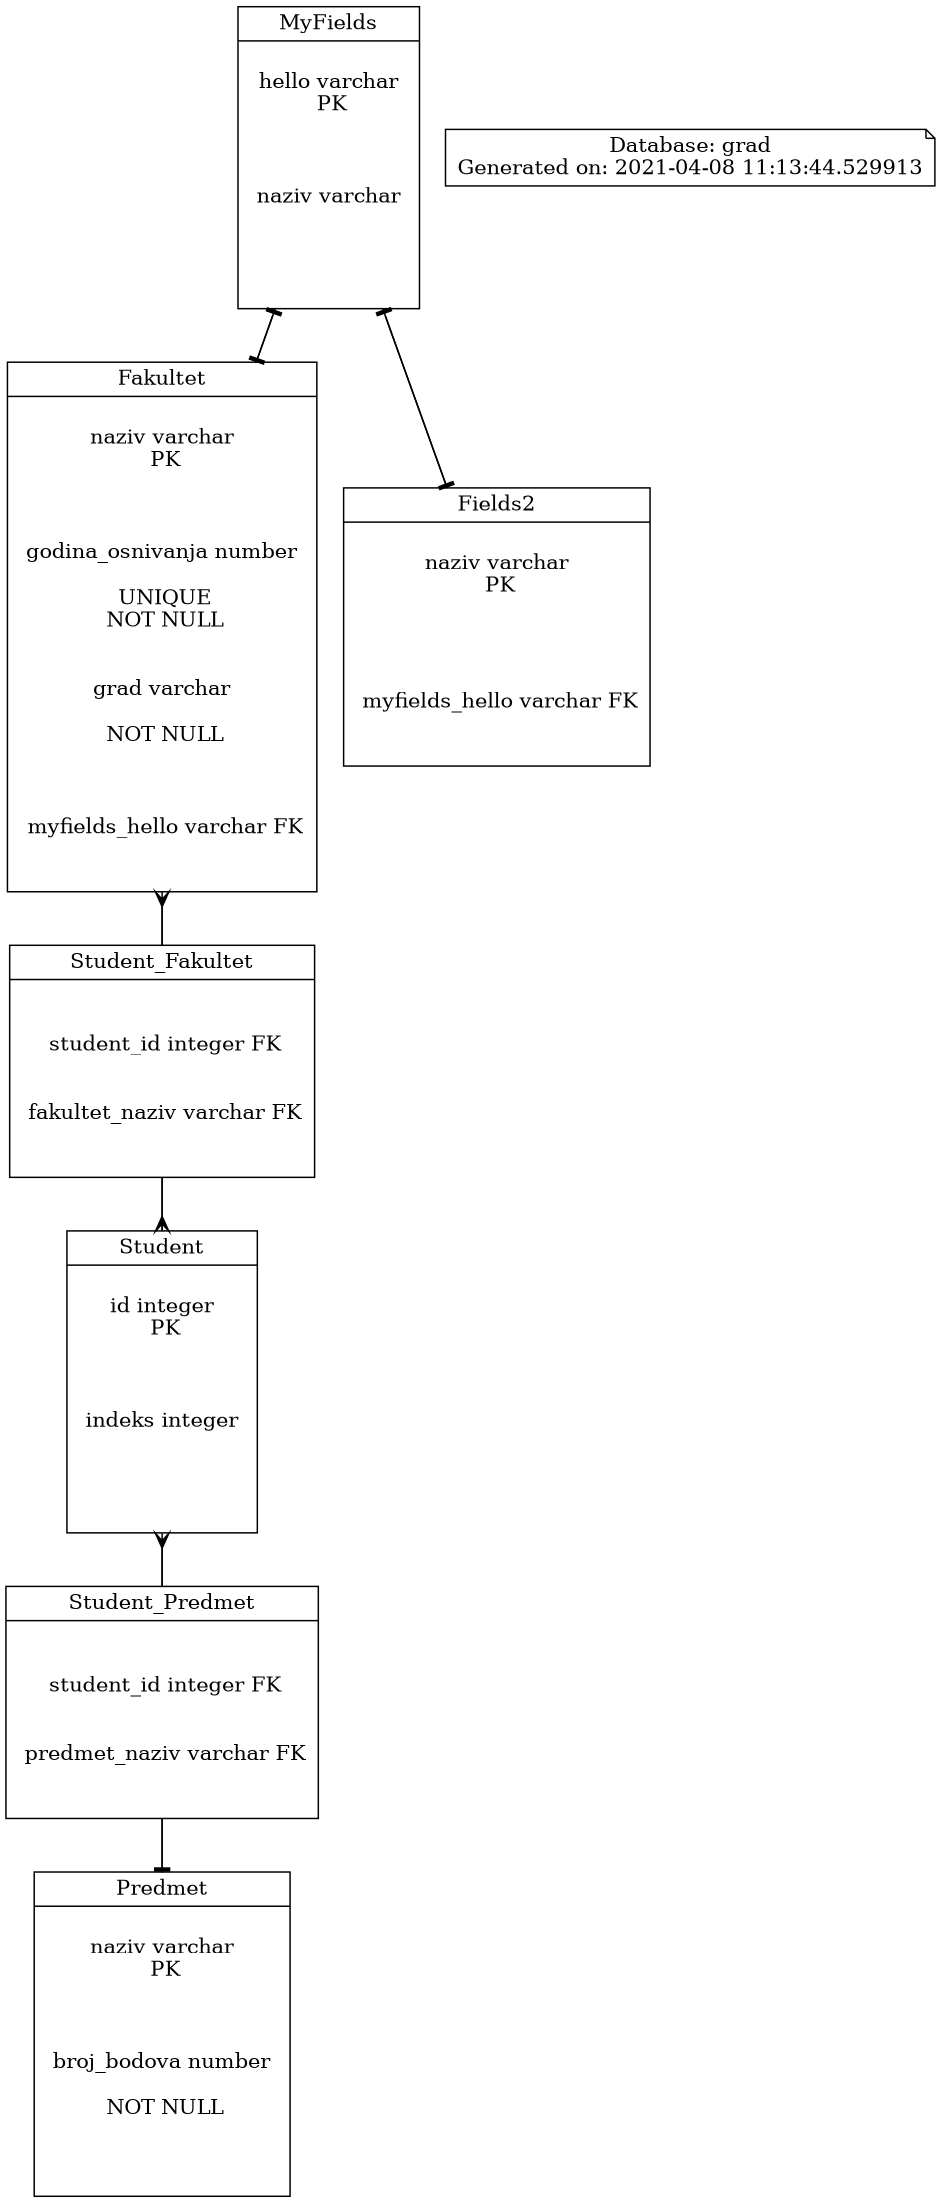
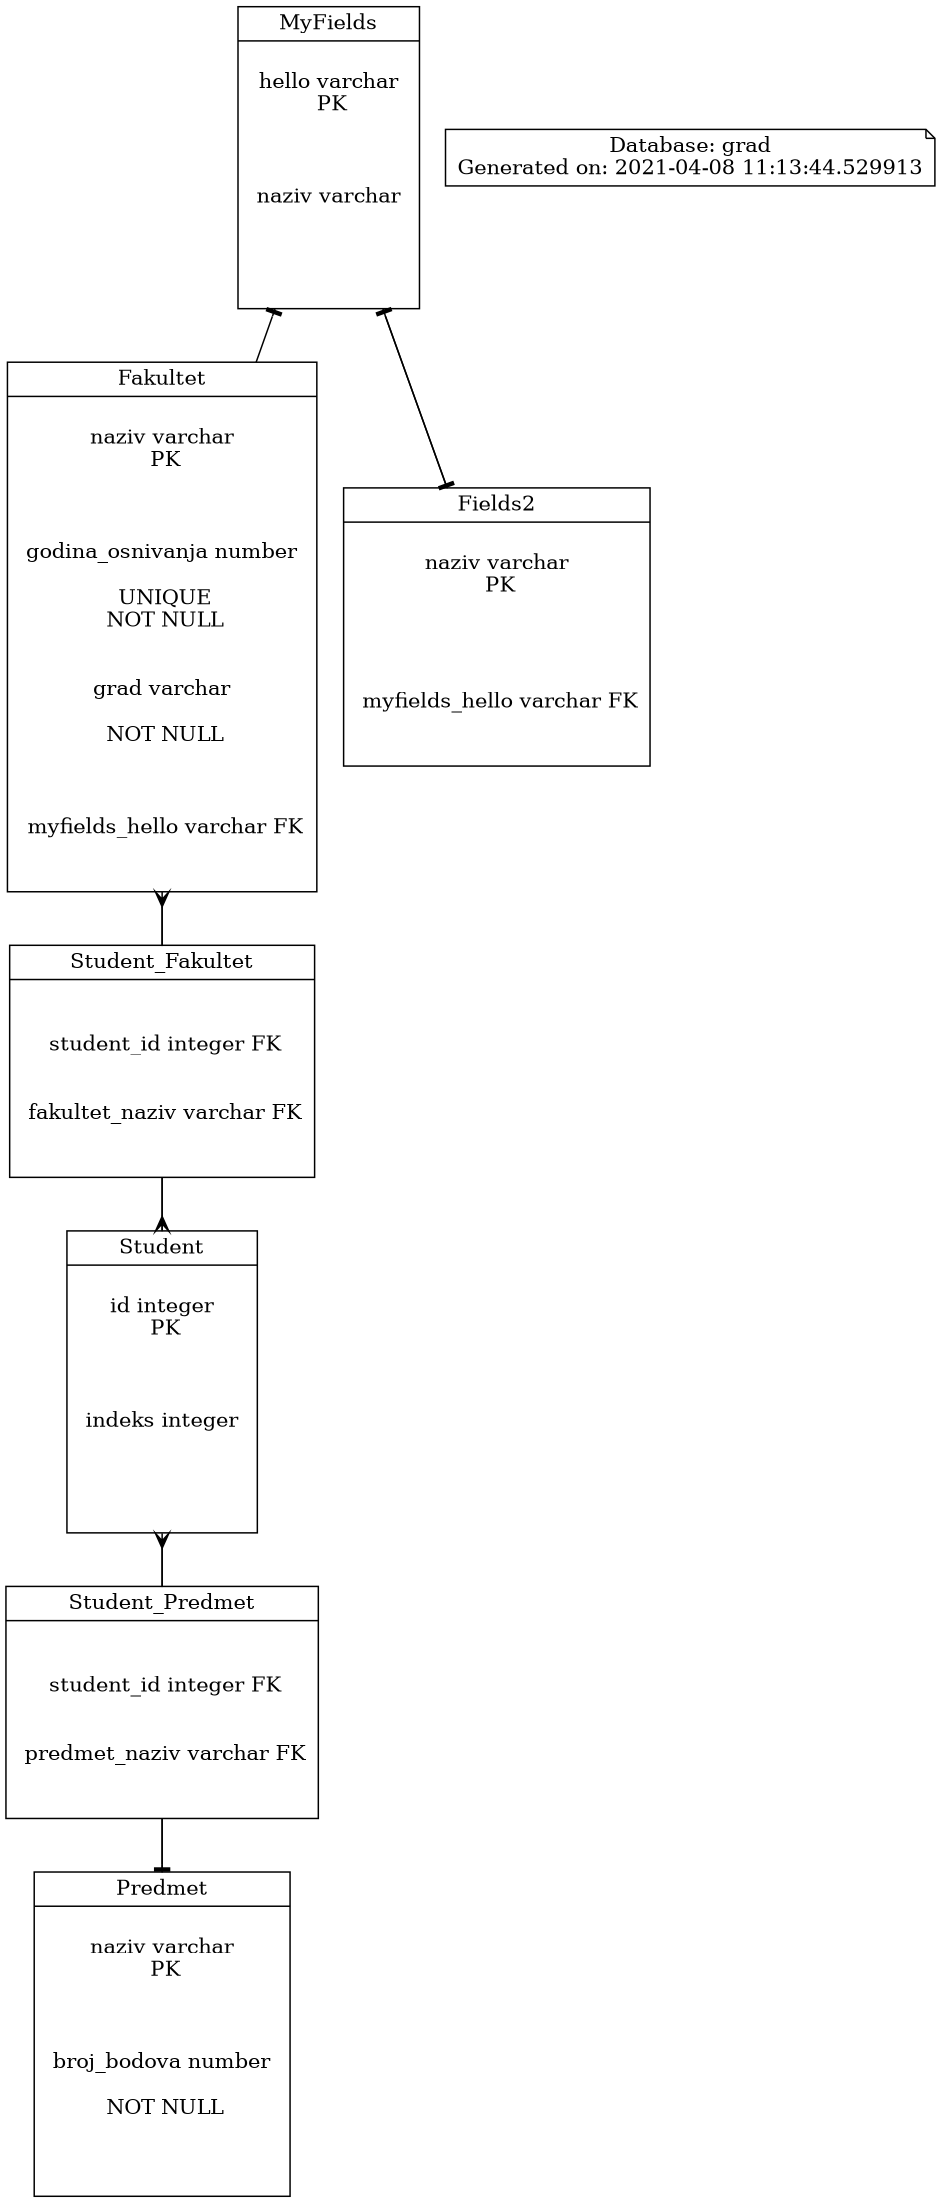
edge "MyFields" -> "Fakultet": removed
